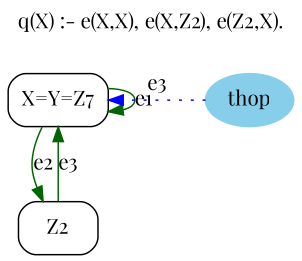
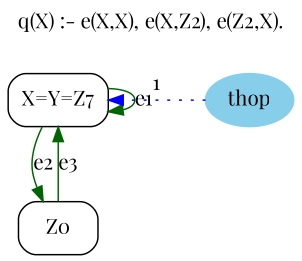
edge "thop" -> "X=Y=Z7": label "e3" -> "1"
node "Z2": label "Z2" -> "Z0"
